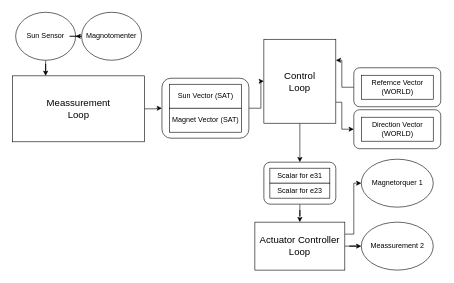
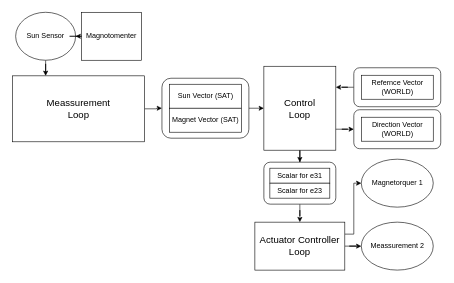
node "Magnotomenter": shape ellipse -> rectangle
node "Control Loop": moved (300, 81) -> (300, 108)
